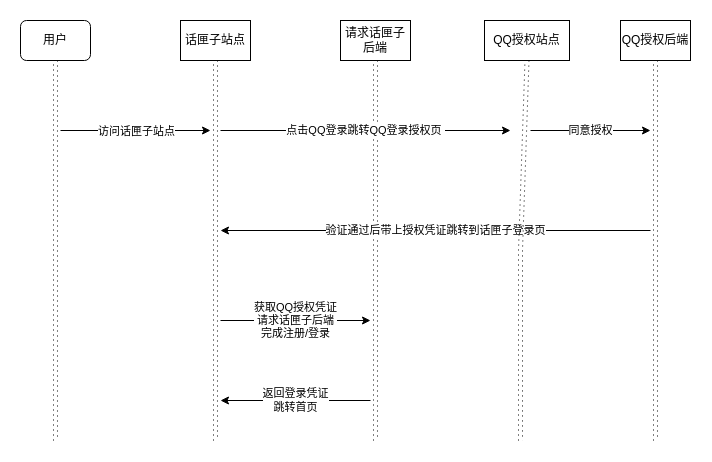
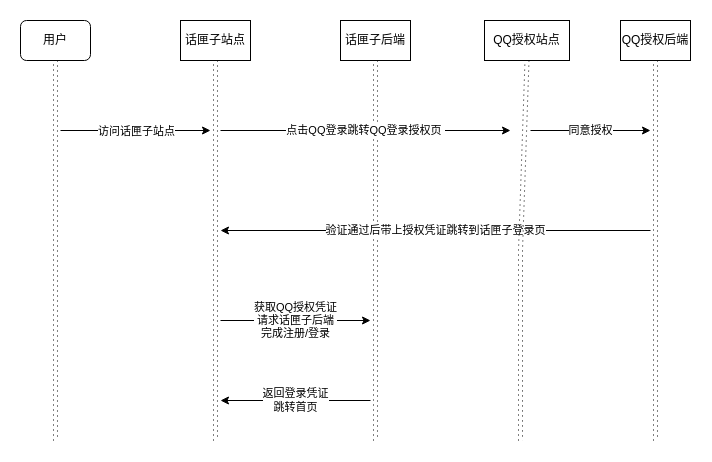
node "请求话匣子后端": label "请求话匣子后端" -> "话匣子后端"
